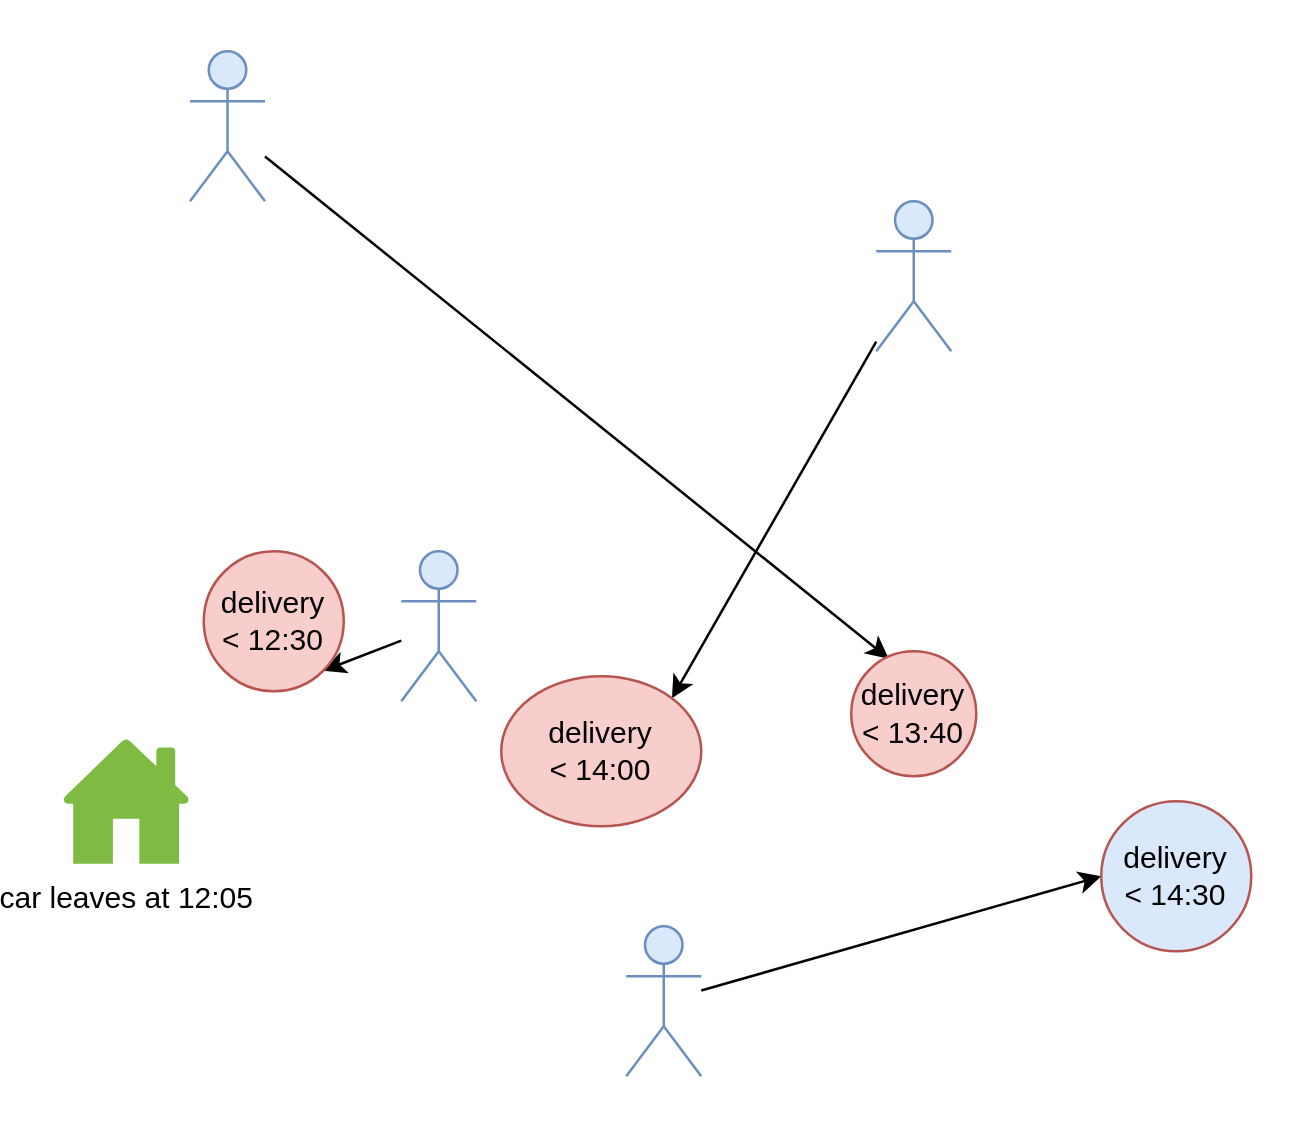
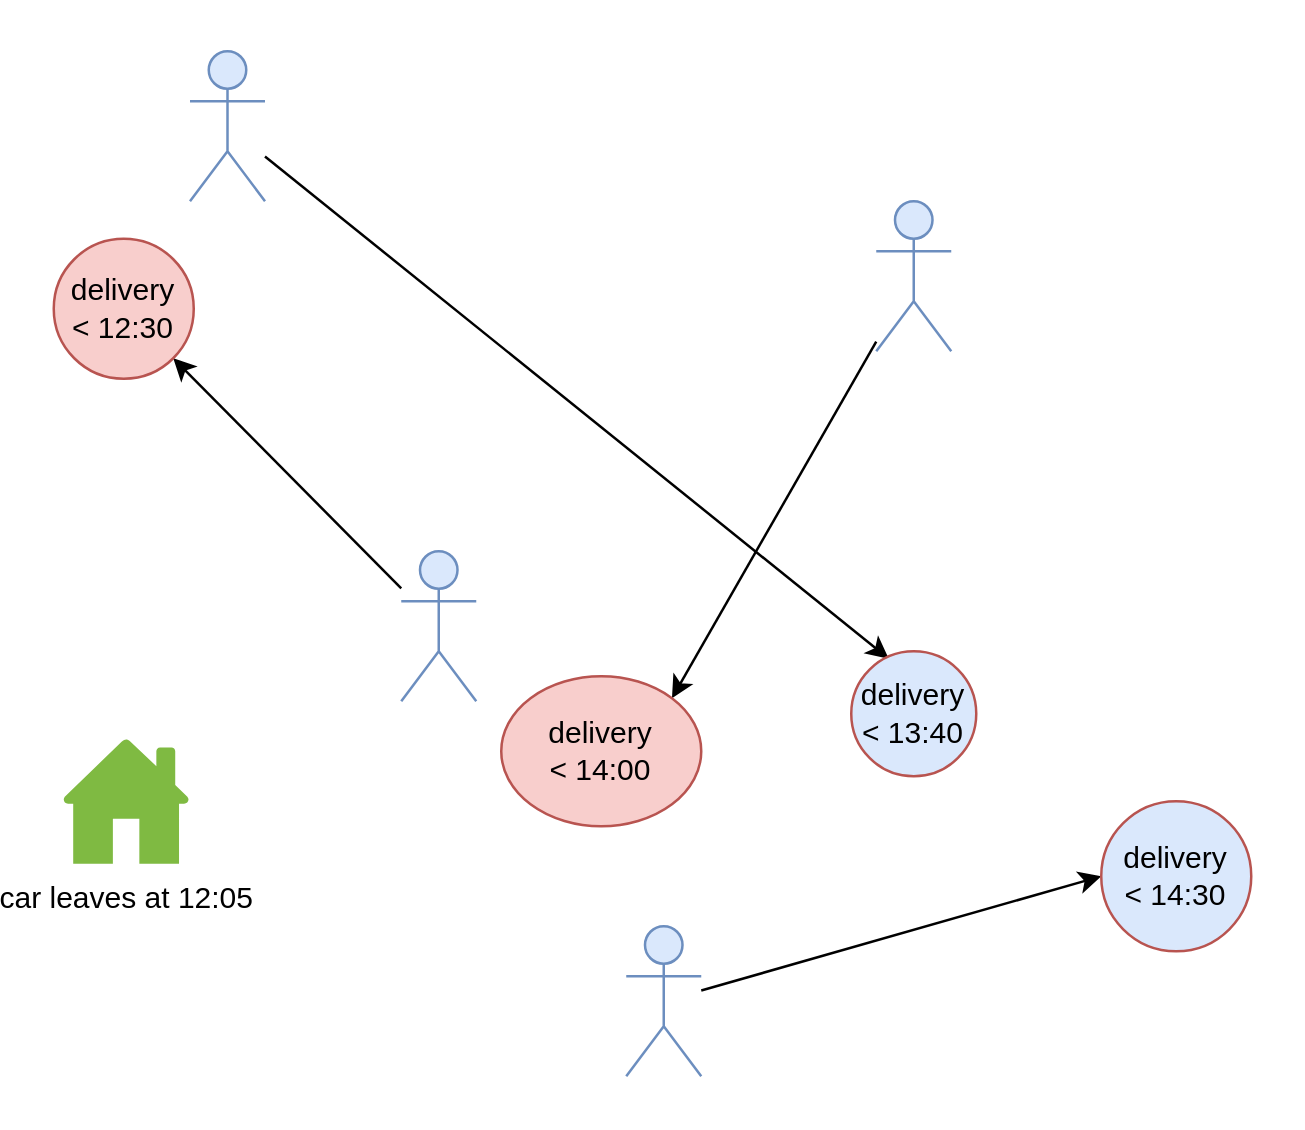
node "delivery < 12:30": moved (274, 621) -> (124, 309)
node "delivery < 13:40": fillcolor #f8cecc -> #dae8fc
